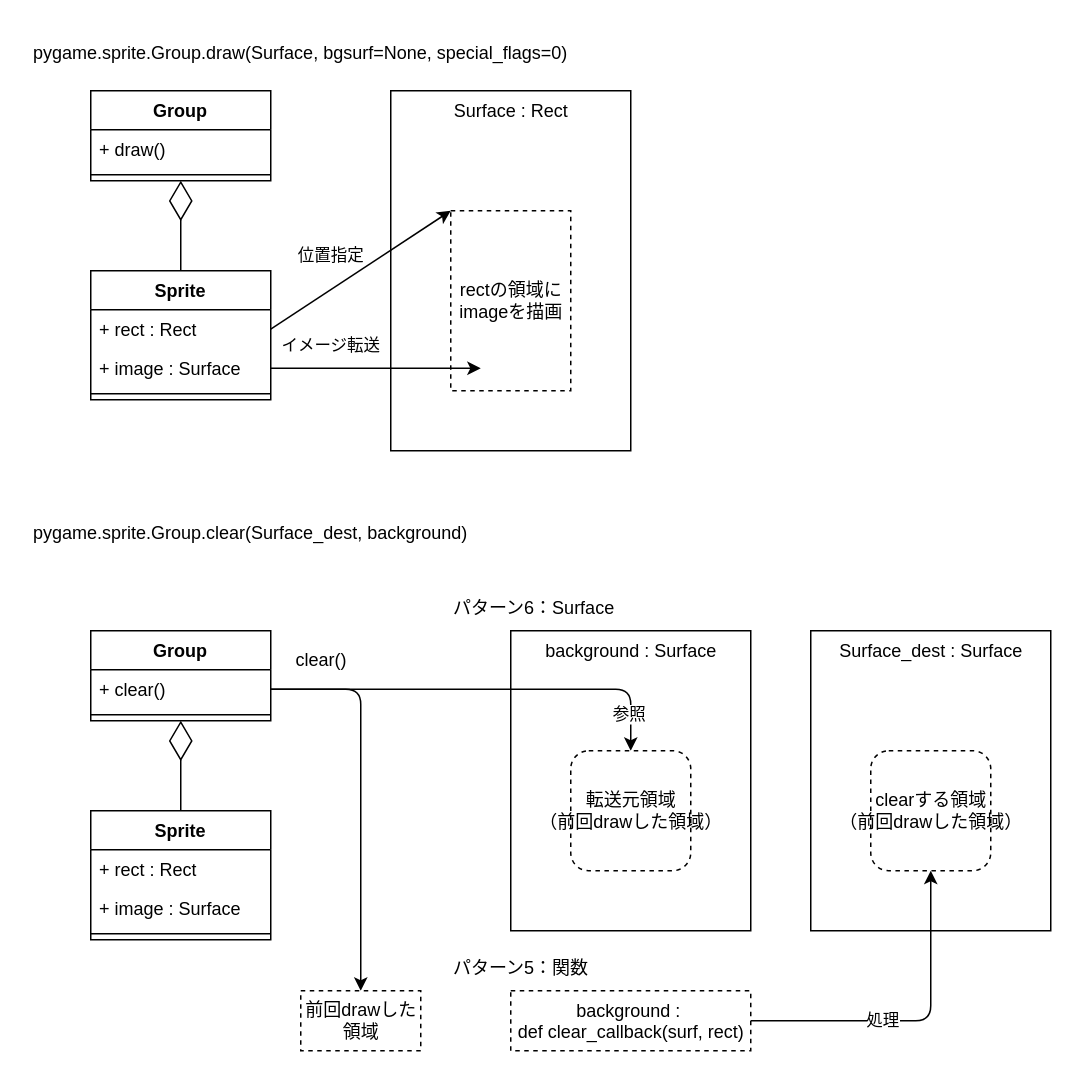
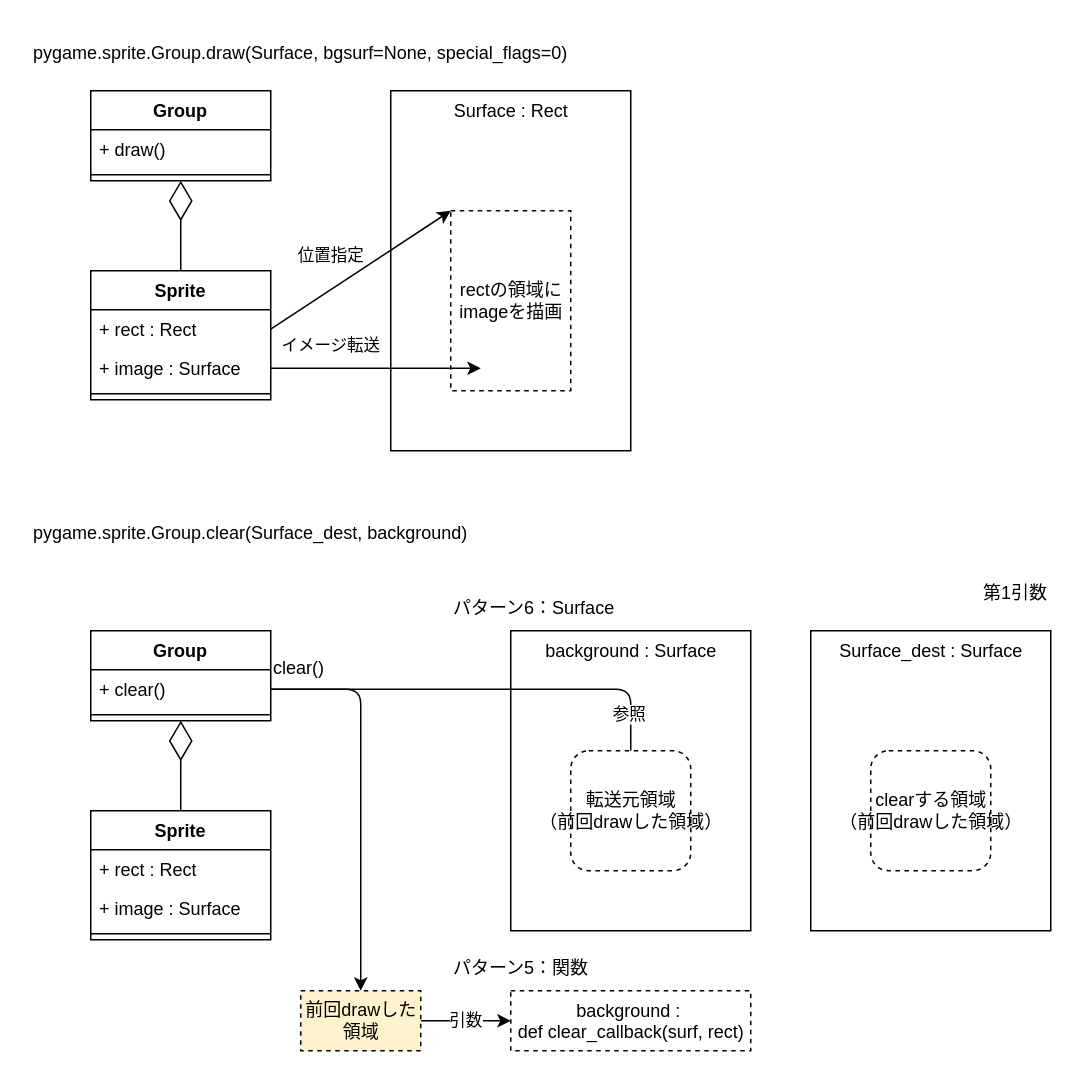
node "第1引数": added
node "clear()": moved (338, 661) -> (316, 668)
edge "+ clear()" -> "転送元領域 （前回drawした領域）": arrowhead classic -> none
node "前回drawした 領域": fillcolor #ffffff -> #fff2cc
edge "前回drawした 領域" -> "background : def clear_callback(surf, rect)": added, label "引数"
edge "background : def clear_callback(surf, rect)" -> "clearする領域 （前回drawした領域）": removed, label "処理"
